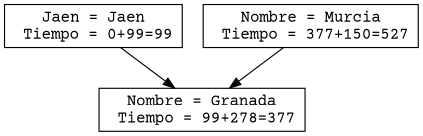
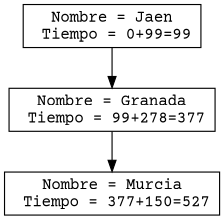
node "Jaen = Jaen Tiempo = 0+99=99": label "Jaen = Jaen Tiempo = 0+99=99" -> "Nombre = Jaen Tiempo = 0+99=99"
edge "Nombre = Murcia Tiempo = 377+150=527" -> "Nombre = Granada Tiempo = 99+278=377": reversed
